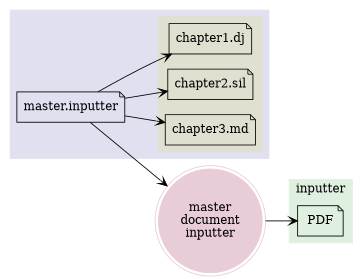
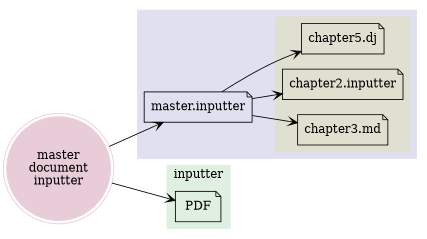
node "chapter1.dj": label "chapter1.dj" -> "chapter5.dj"
node "chapter2.sil": label "chapter2.sil" -> "chapter2.inputter"
edge "master.inputter" -> "master document inputter": reversed
